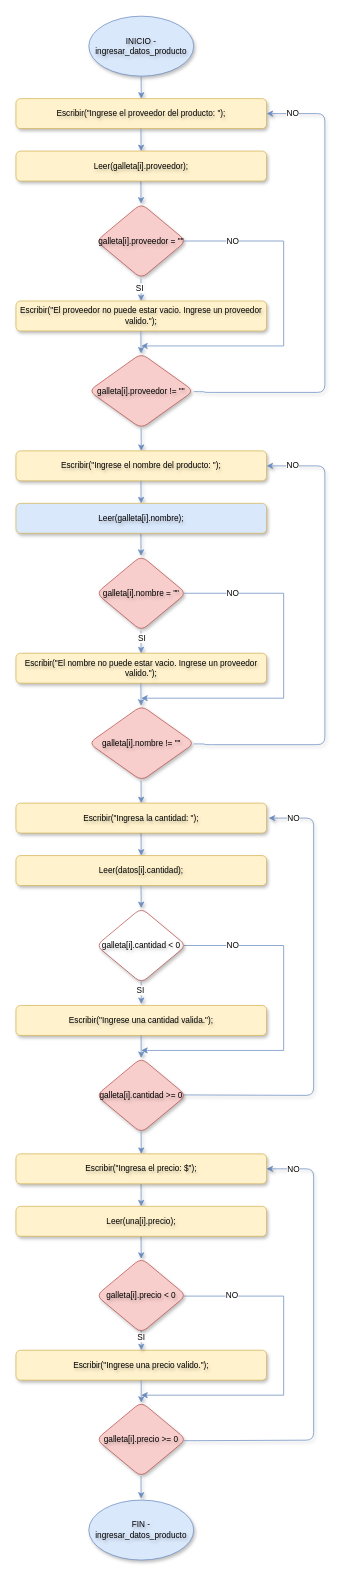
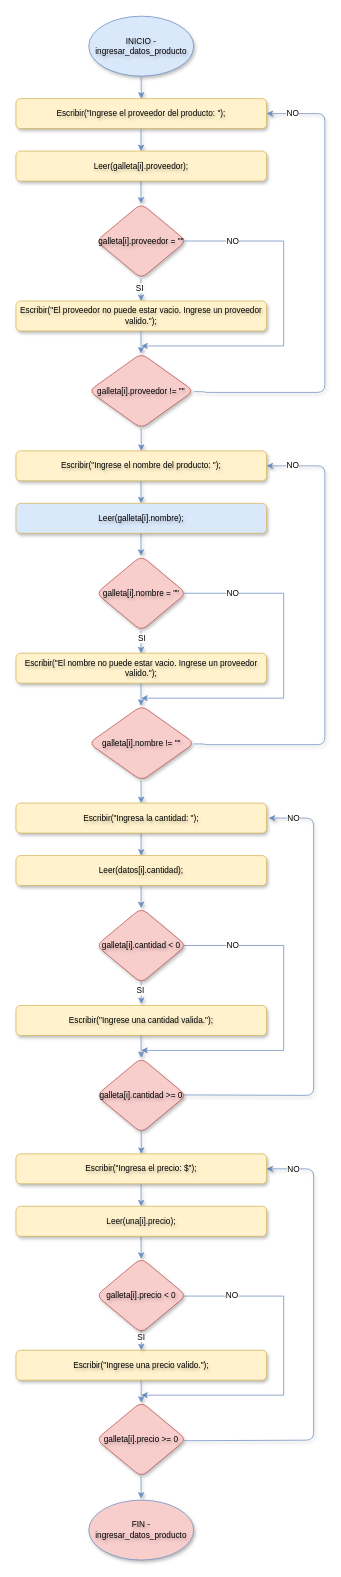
node "galleta[i].cantidad < 0": fillcolor #ffffff -> #f8cecc
node "FIN - ingresar_datos_producto": fillcolor #dae8fc -> #f8cecc
